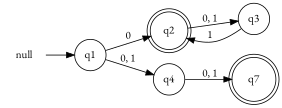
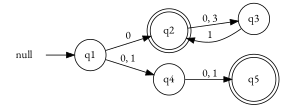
edge "q2" -> "q3": label "0, 1" -> "0, 3"
node "q7": label "q7" -> "q5"
